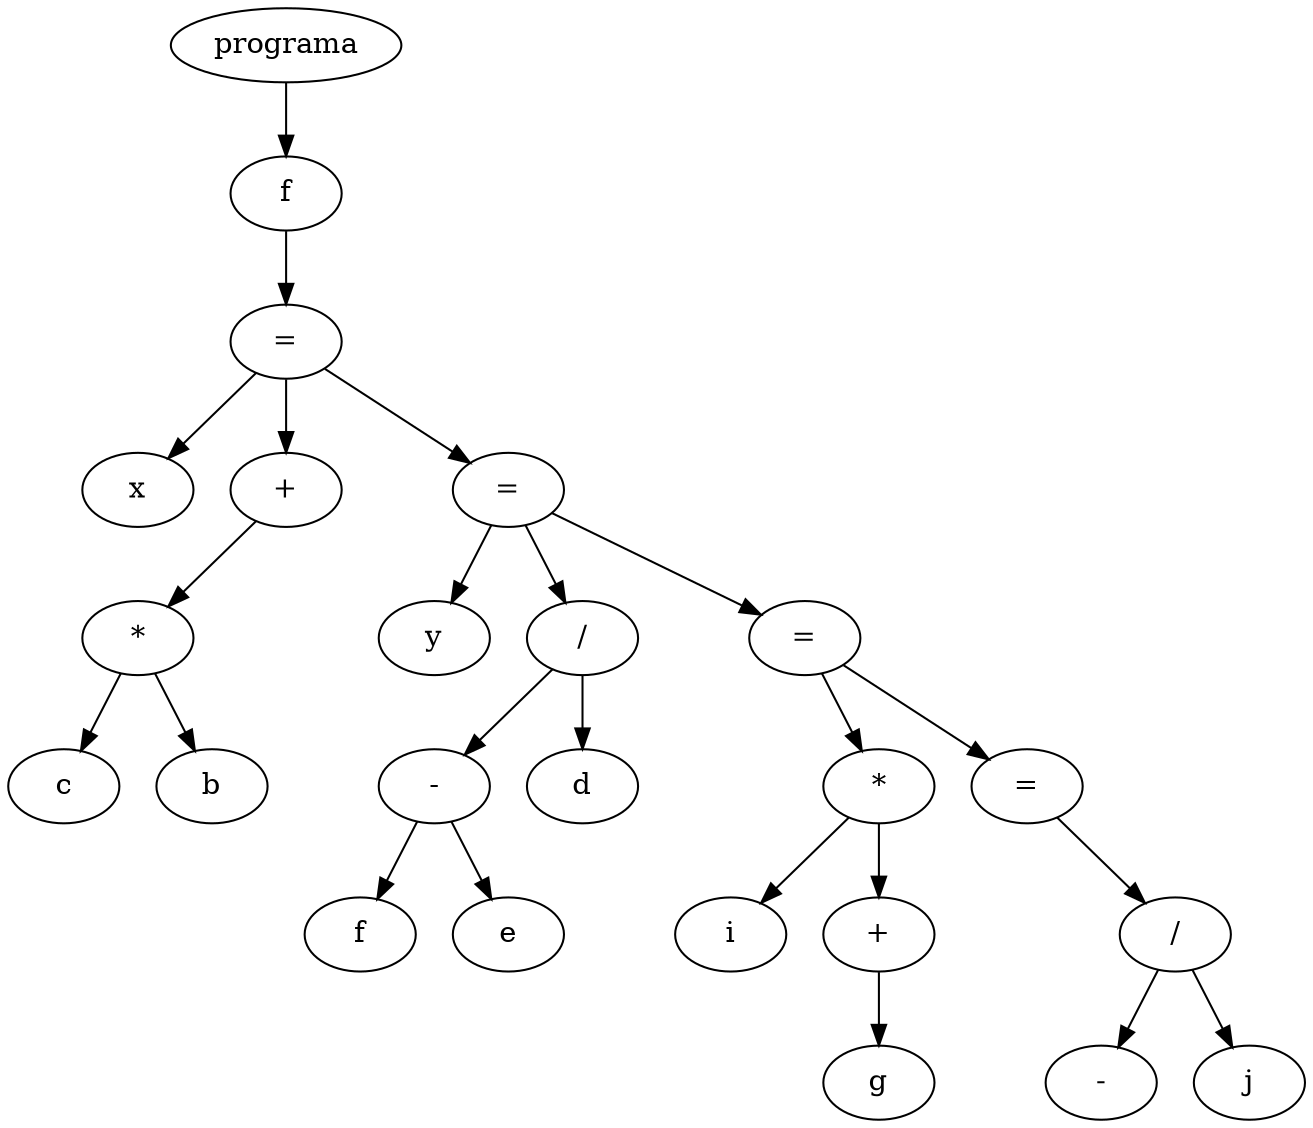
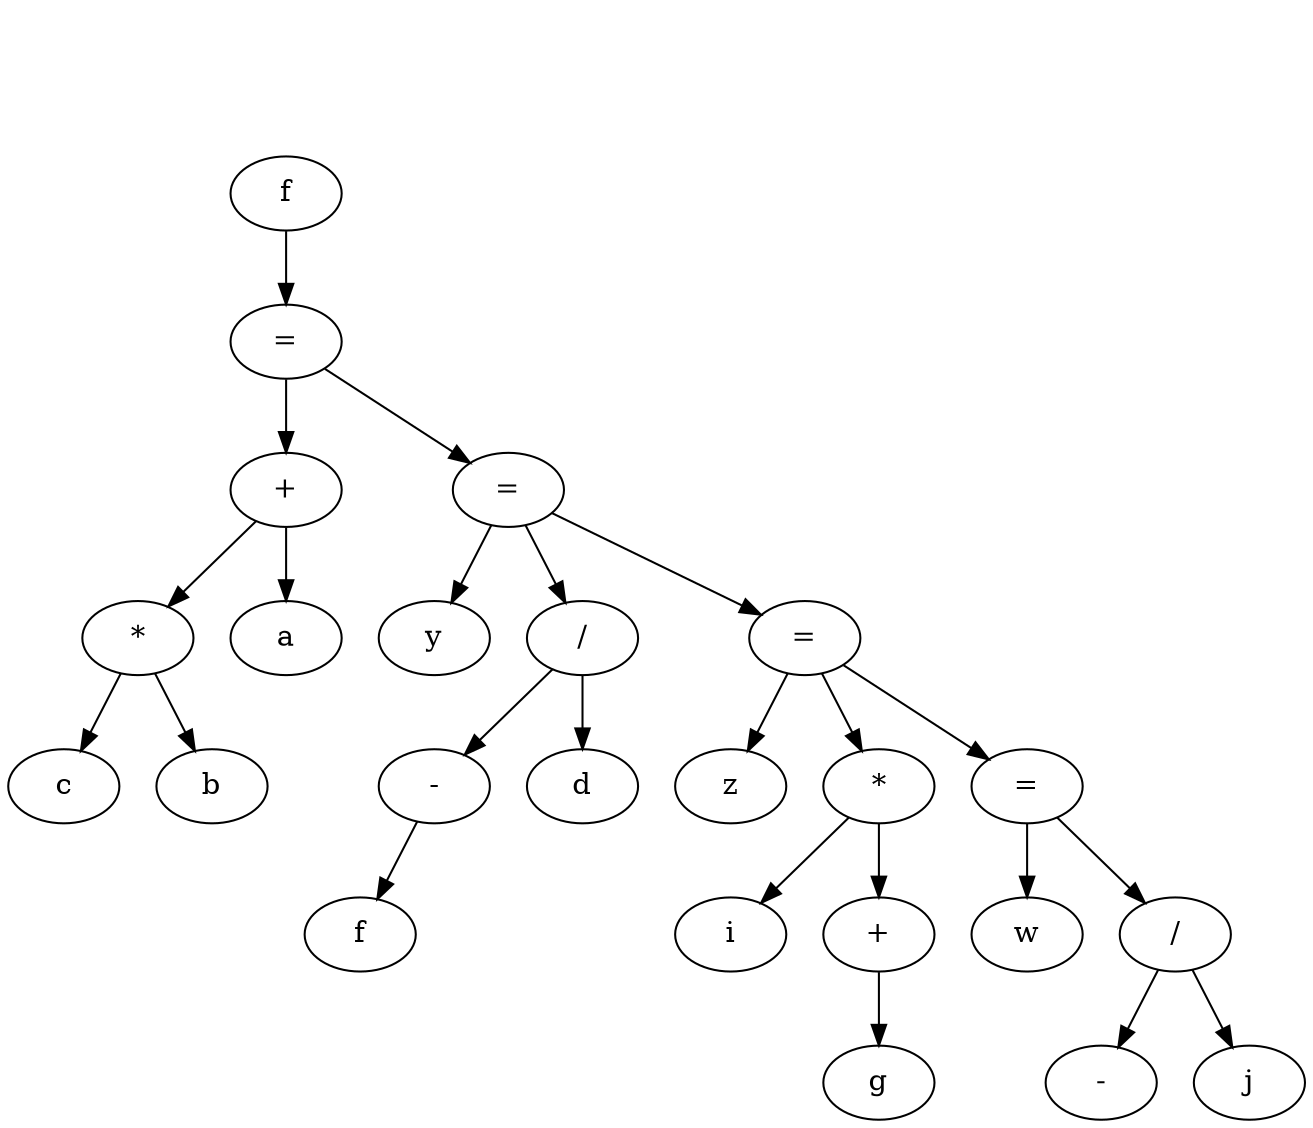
node "programa": removed
node "x": removed
node "a": added
node "z": added
node "e": removed
node "w": added
